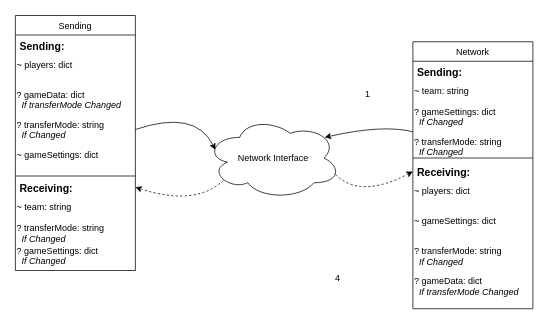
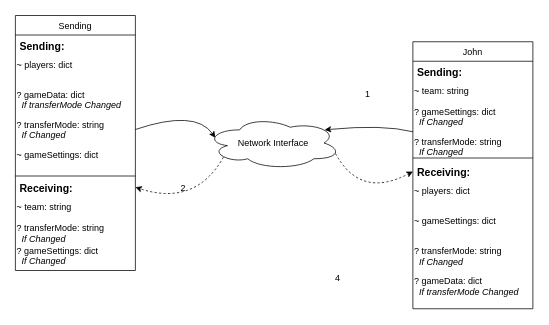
node "Network": label "Network" -> "John"
node "Network Interface": size 135x83 -> 135x53
node "2": added
